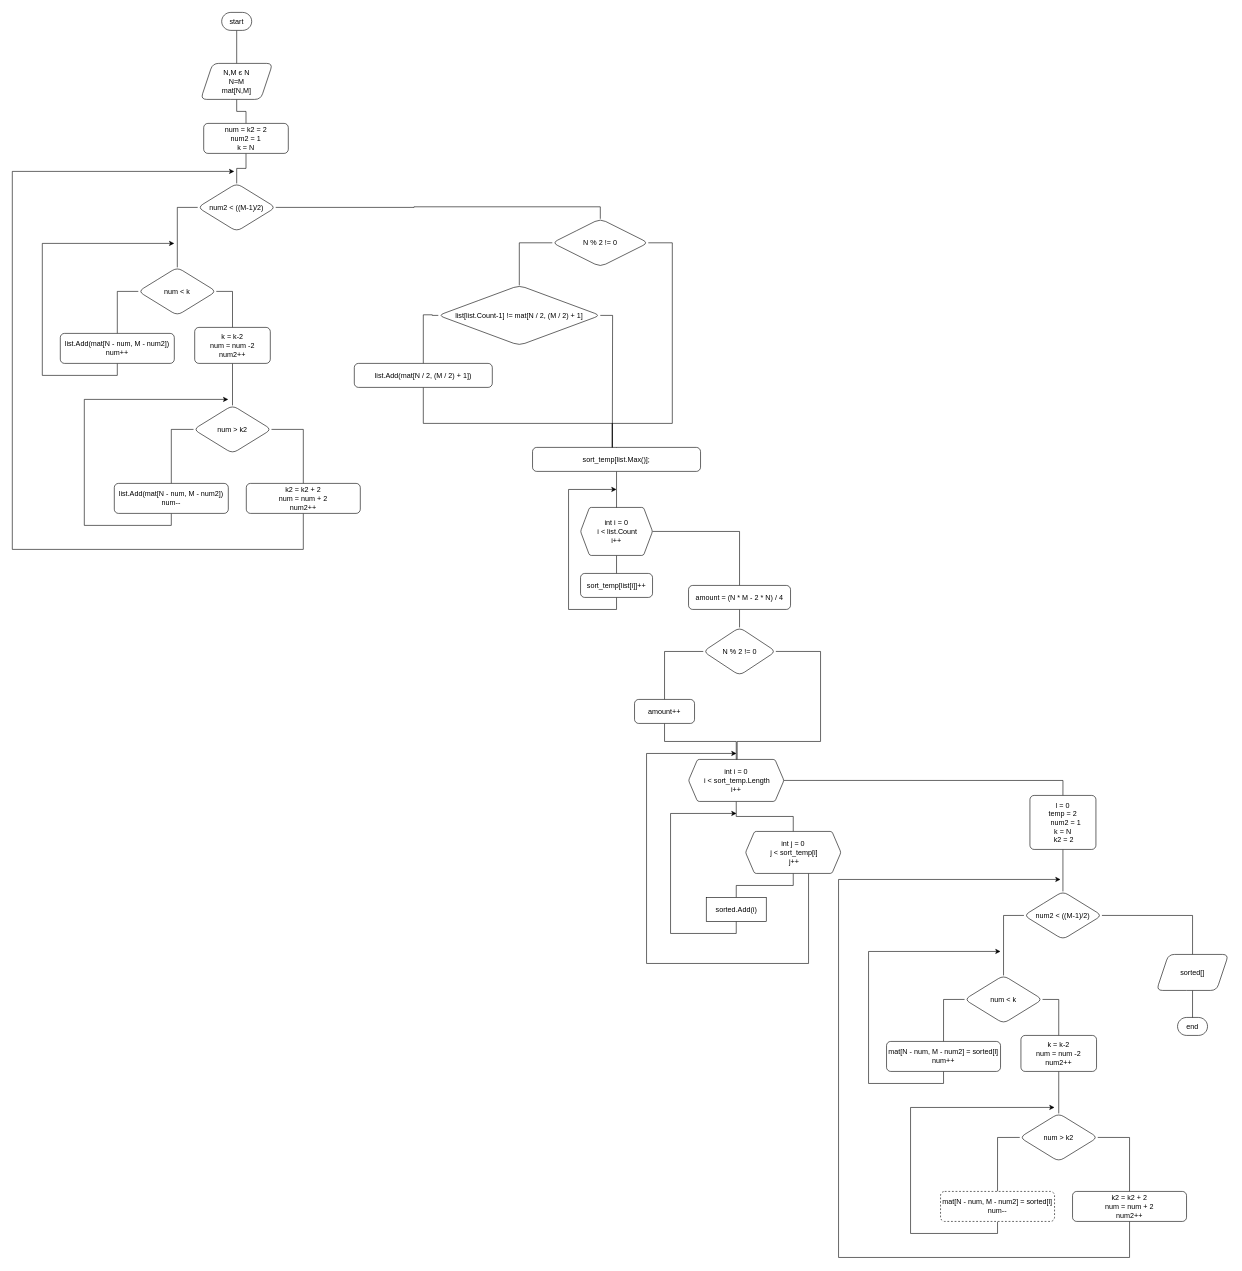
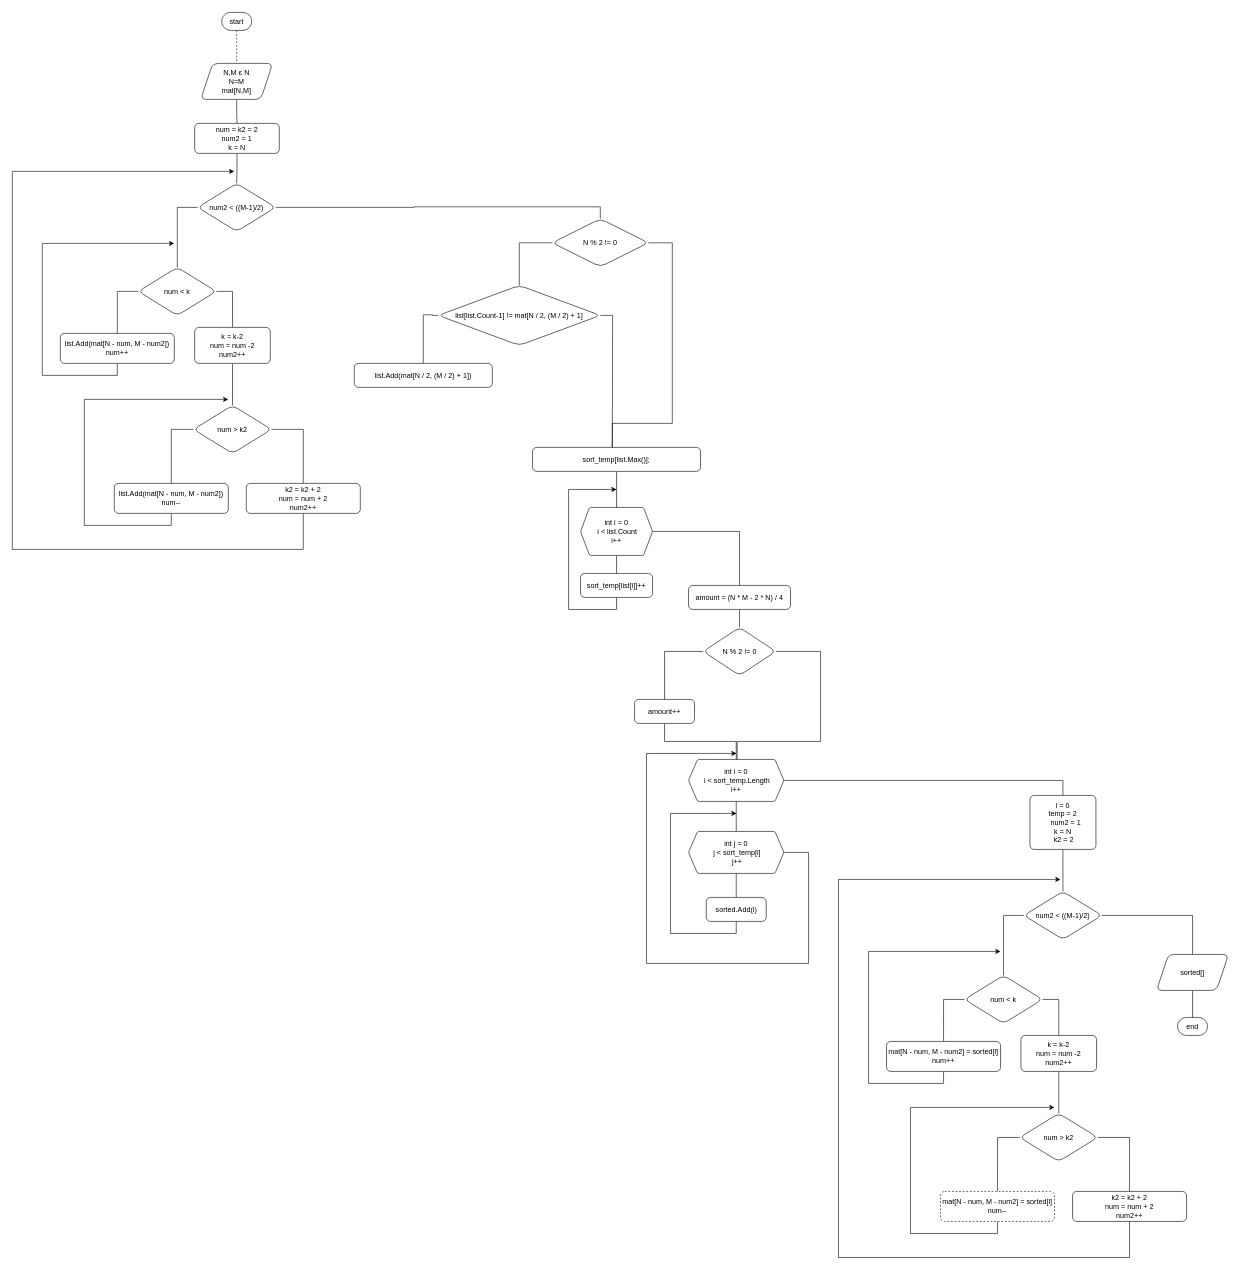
edge "start" -- "N,M є N N=M mat[N,M]": style solid -> dashed
node "num = k2 = 2 num2 = 1 k = N": moved (246, 138) -> (237, 138)
edge "list.Add(mat[N / 2, (M / 2) + 1])" -- "sort_temp[list.Max()];": removed
node "int j = 0 j < sort_temp[i] j++": moved (793, 852) -> (736, 852)
node "sorted.Add(i)": shape rectangle -> rounded rectangle
